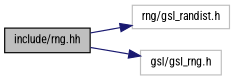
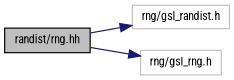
node "include/rng.hh": label "include/rng.hh" -> "randist/rng.hh"
node "gsl/gsl_rng.h": label "gsl/gsl_rng.h" -> "rng/gsl_rng.h"
